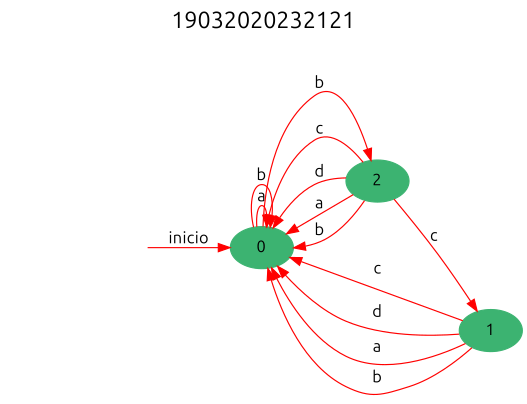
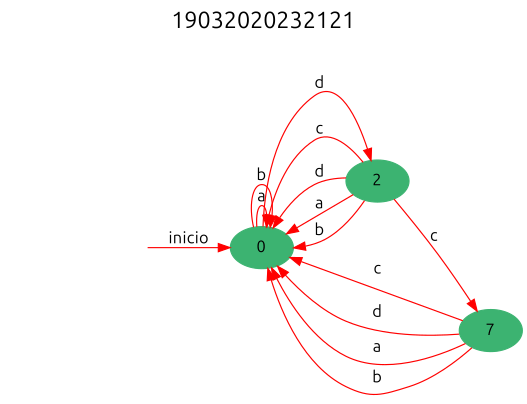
edge "0" -> "2": label "b" -> "d"
node "1": label "1" -> "7"
